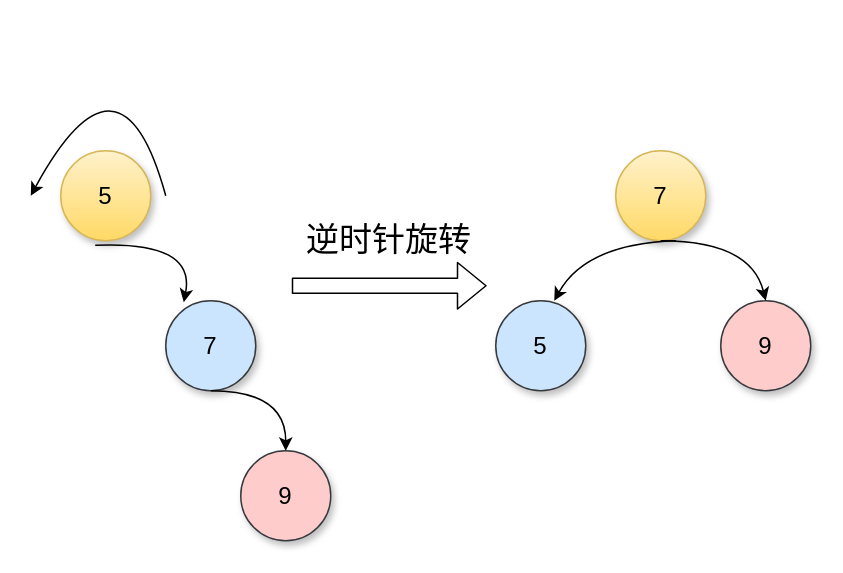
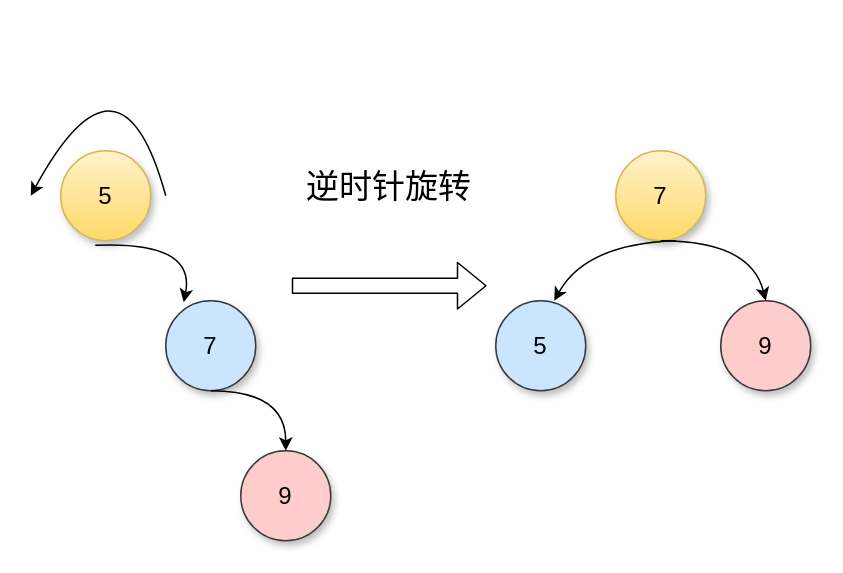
node "逆时针旋转": moved (389, 241) -> (389, 188)
